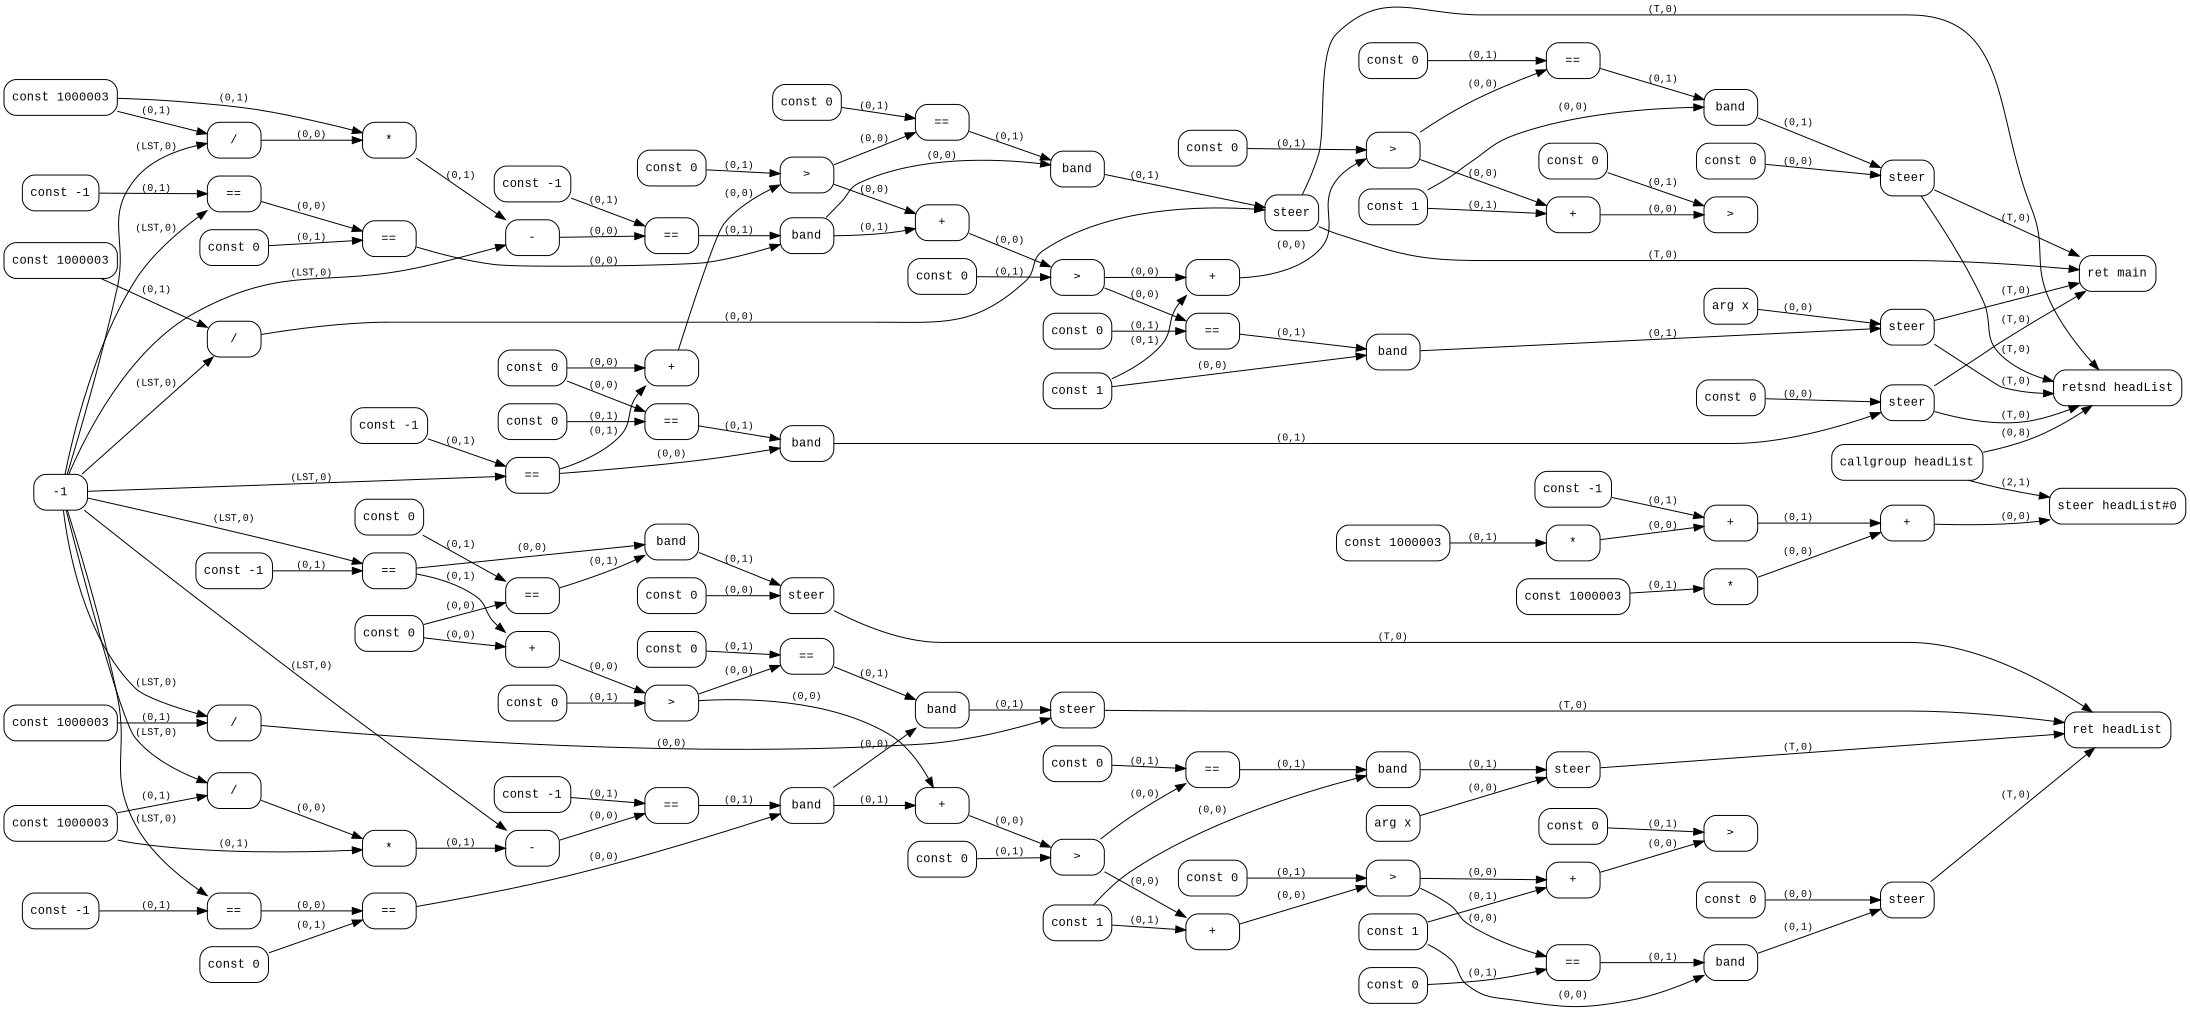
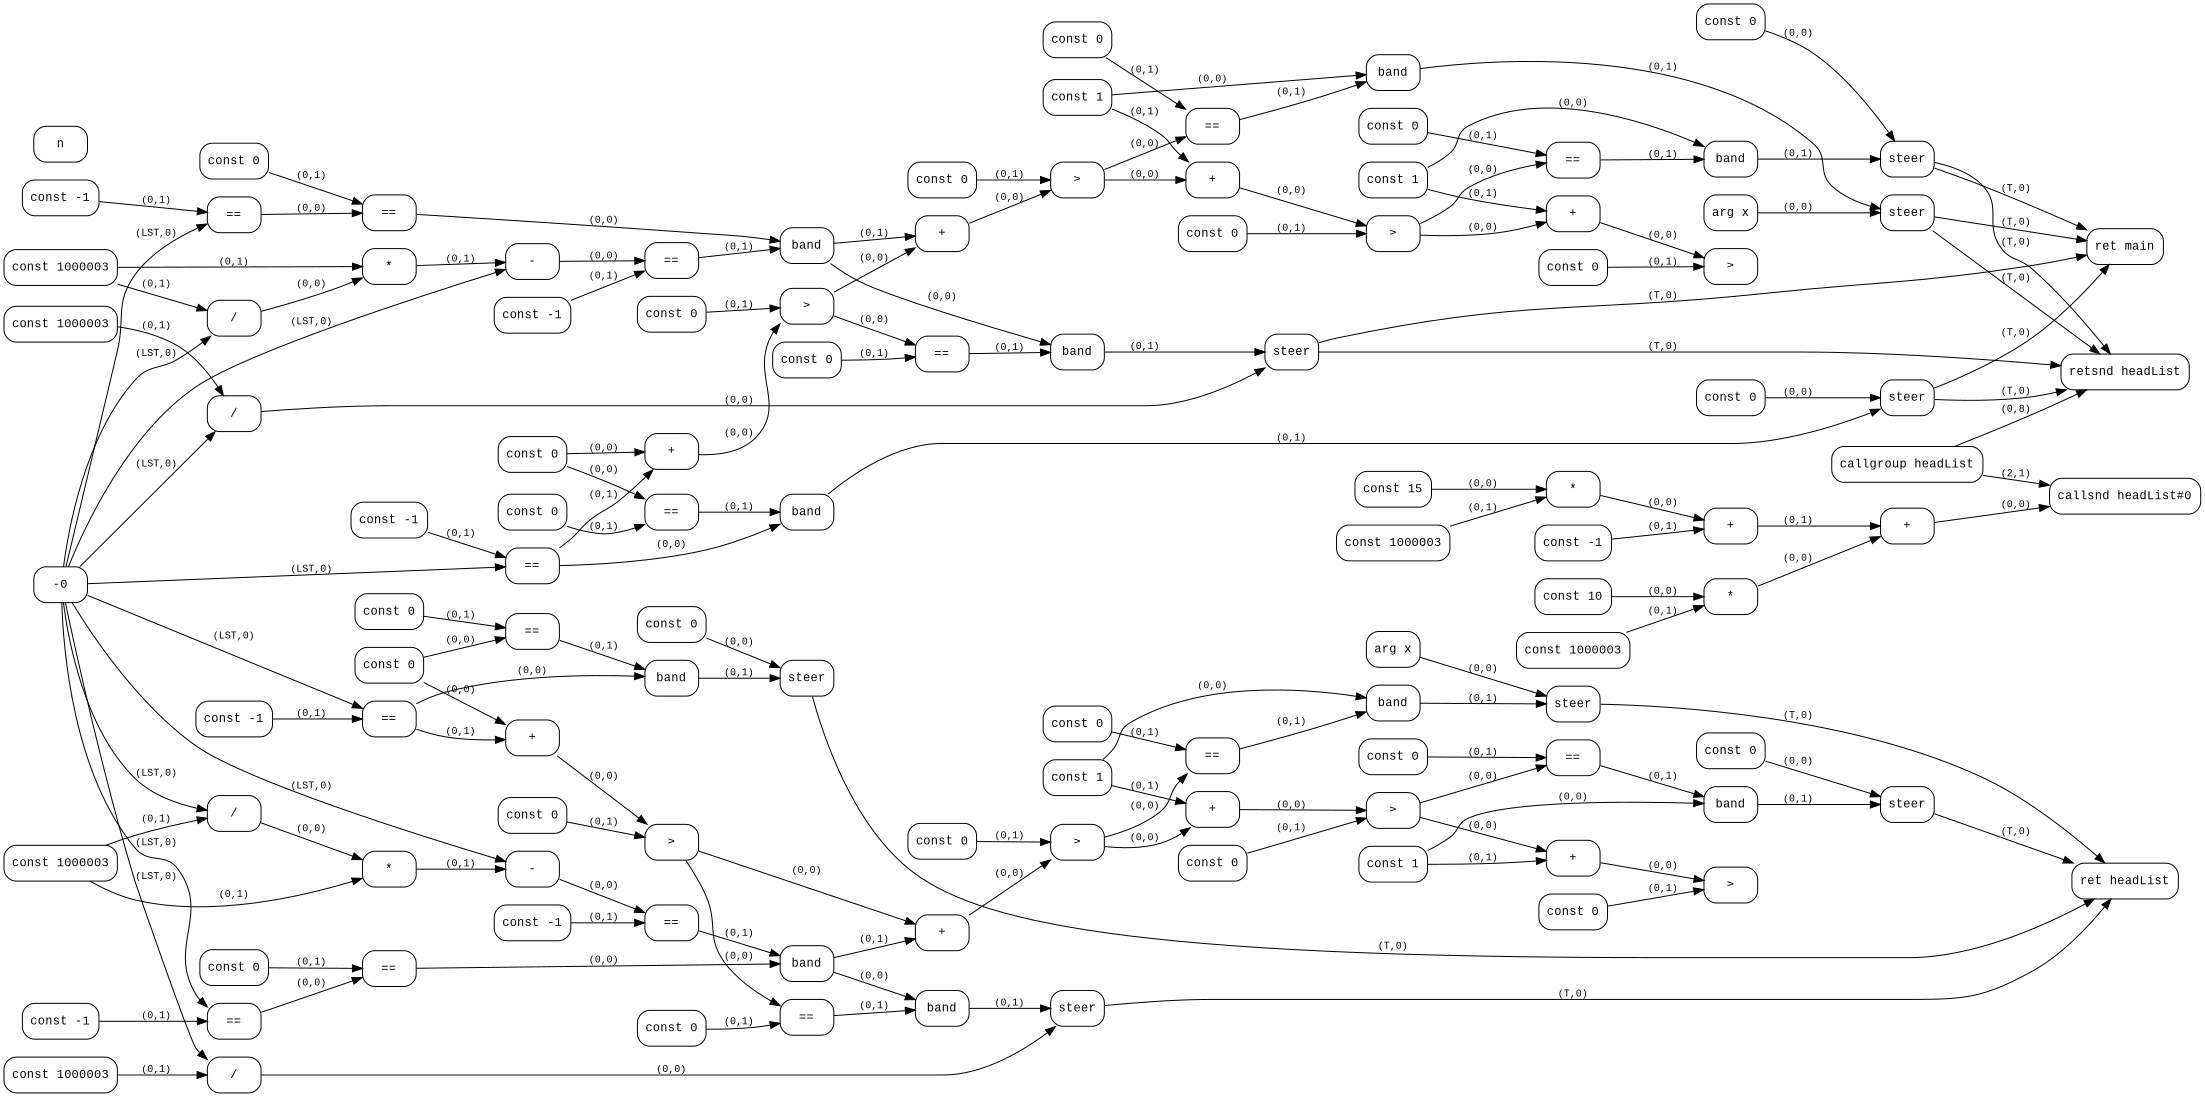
node "n": added
node "const 15": added
node "-1": label "-1" -> "-0"
node "steer headList#0": label "steer headList#0" -> "callsnd headList#0"
node "const 10": added
